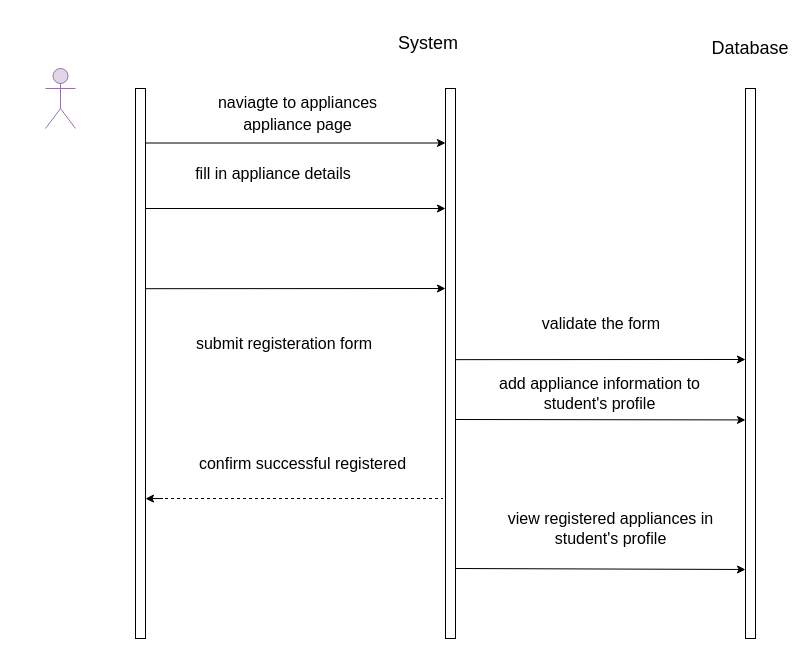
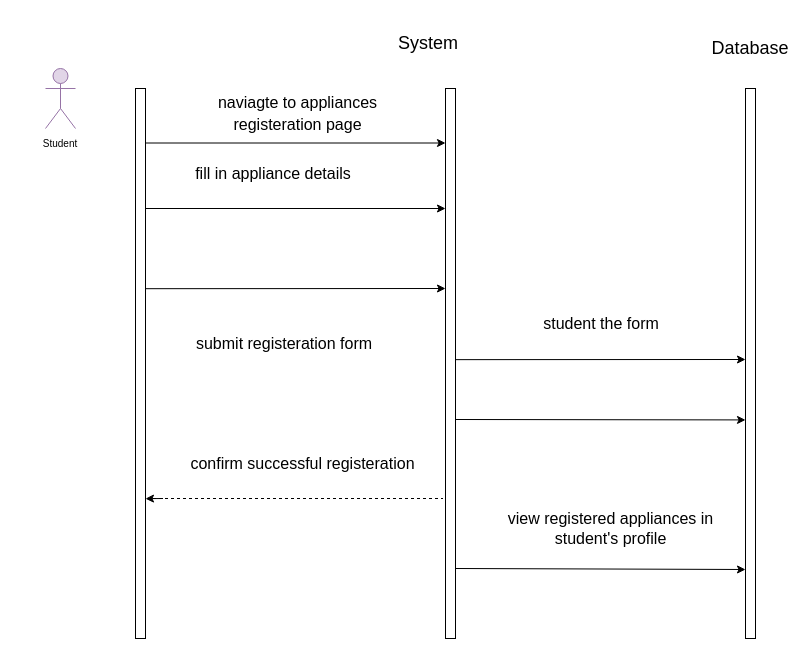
node "naviagte to appliances appliance page": label "naviagte to appliances appliance page" -> "naviagte to appliances registeration page"
node "Student": added
node "validate the form": label "validate the form" -> "student the form"
node "add appliance information to student's profile": removed
node "confirm successful registered": label "confirm successful registered" -> "confirm successful registeration"
